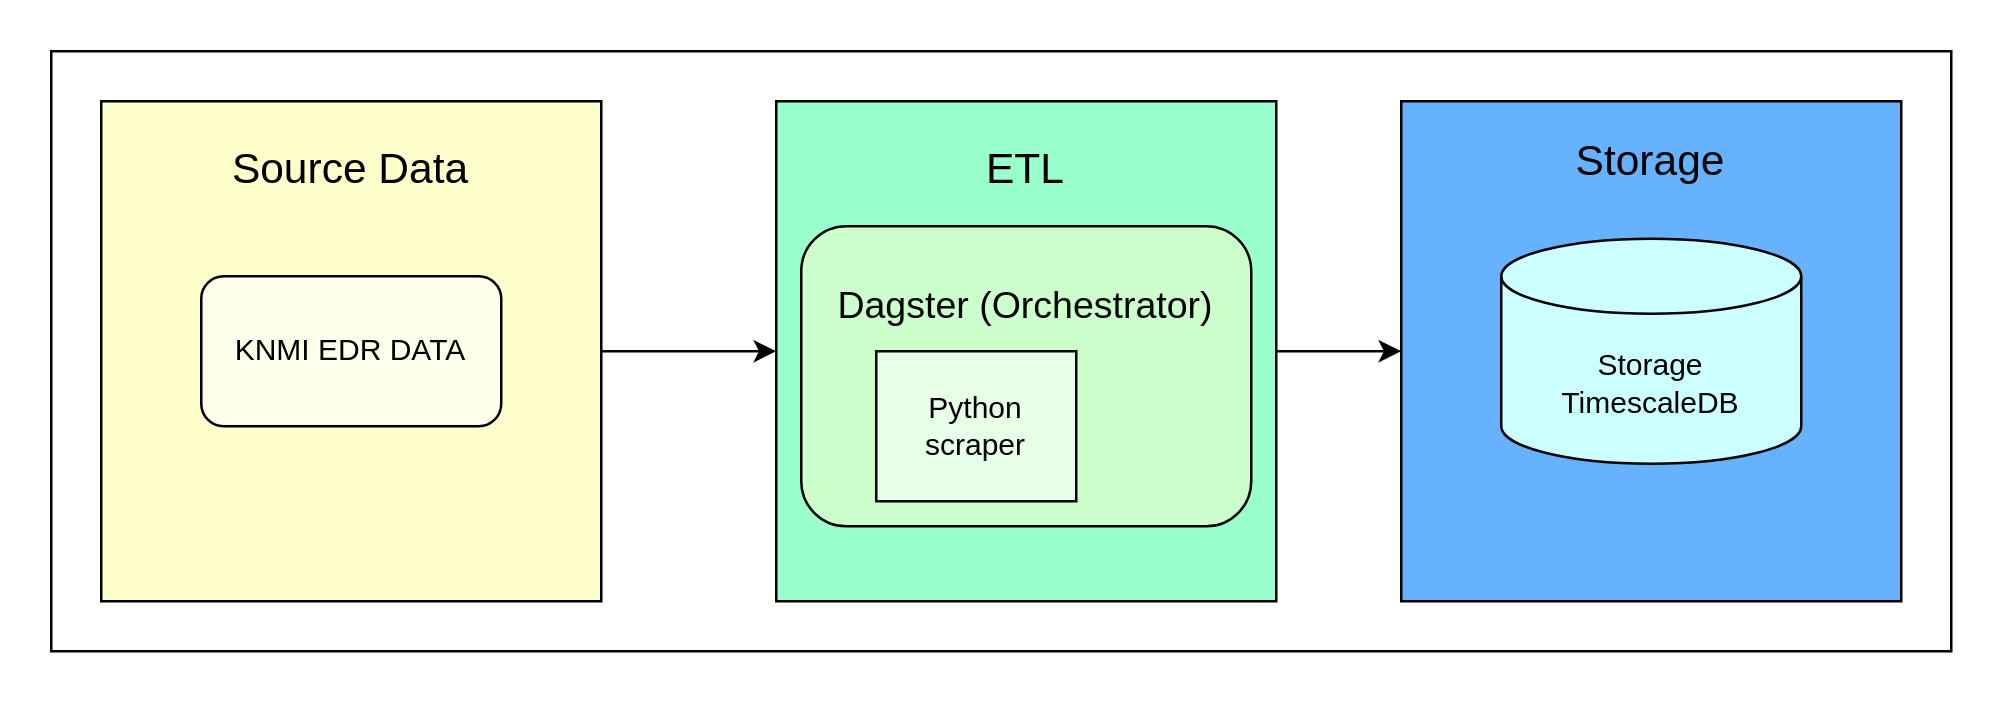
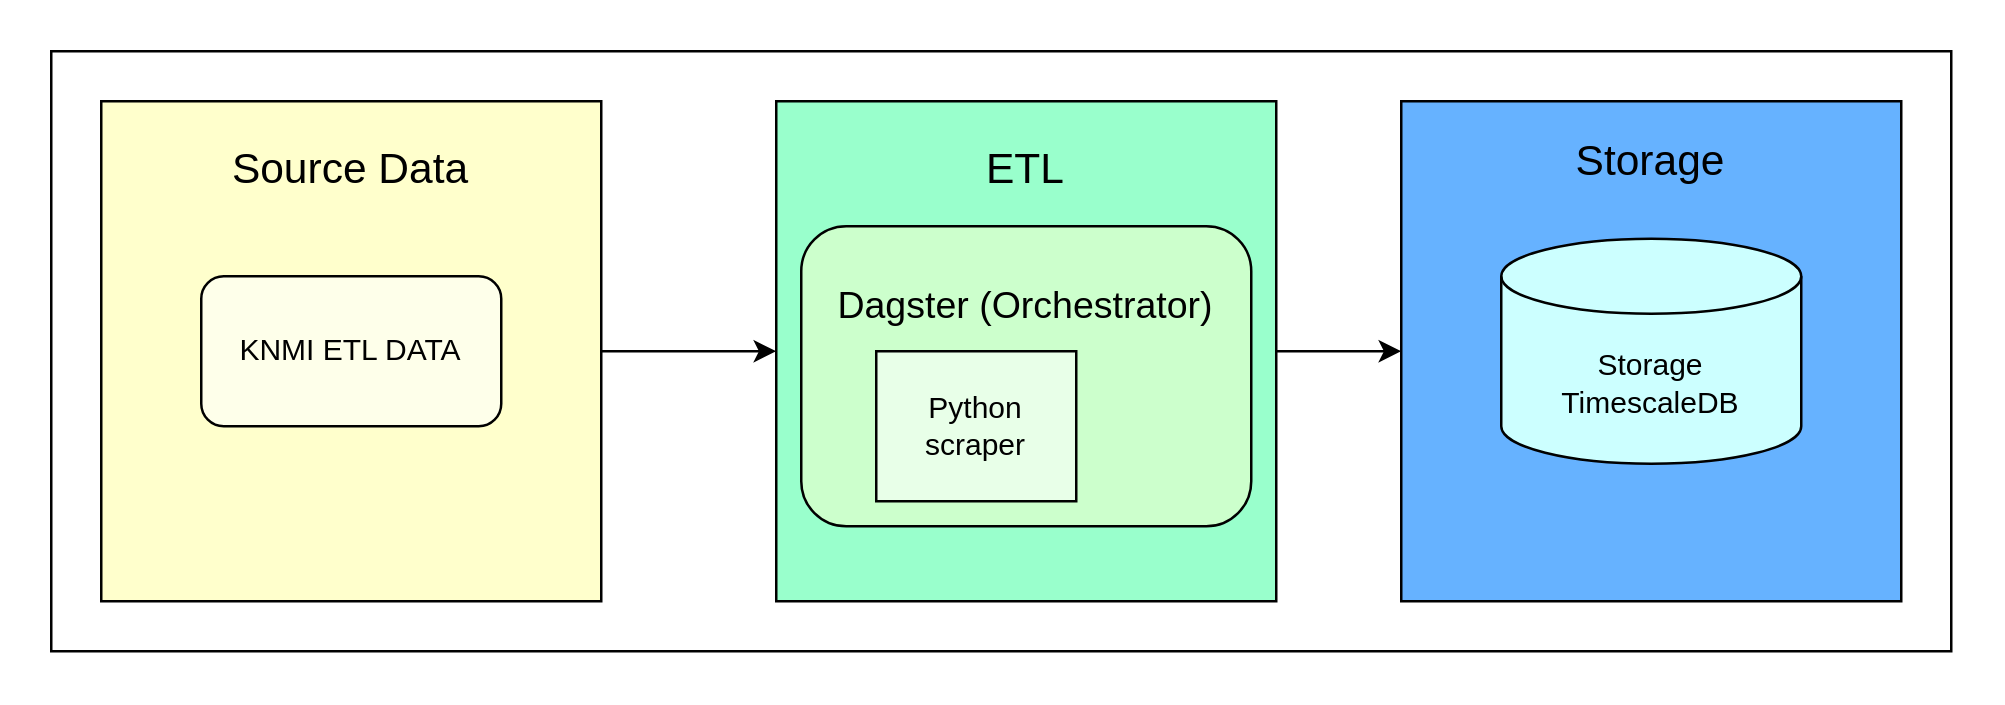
node "KNMI EDR DATA": label "KNMI EDR DATA" -> "KNMI ETL DATA"
